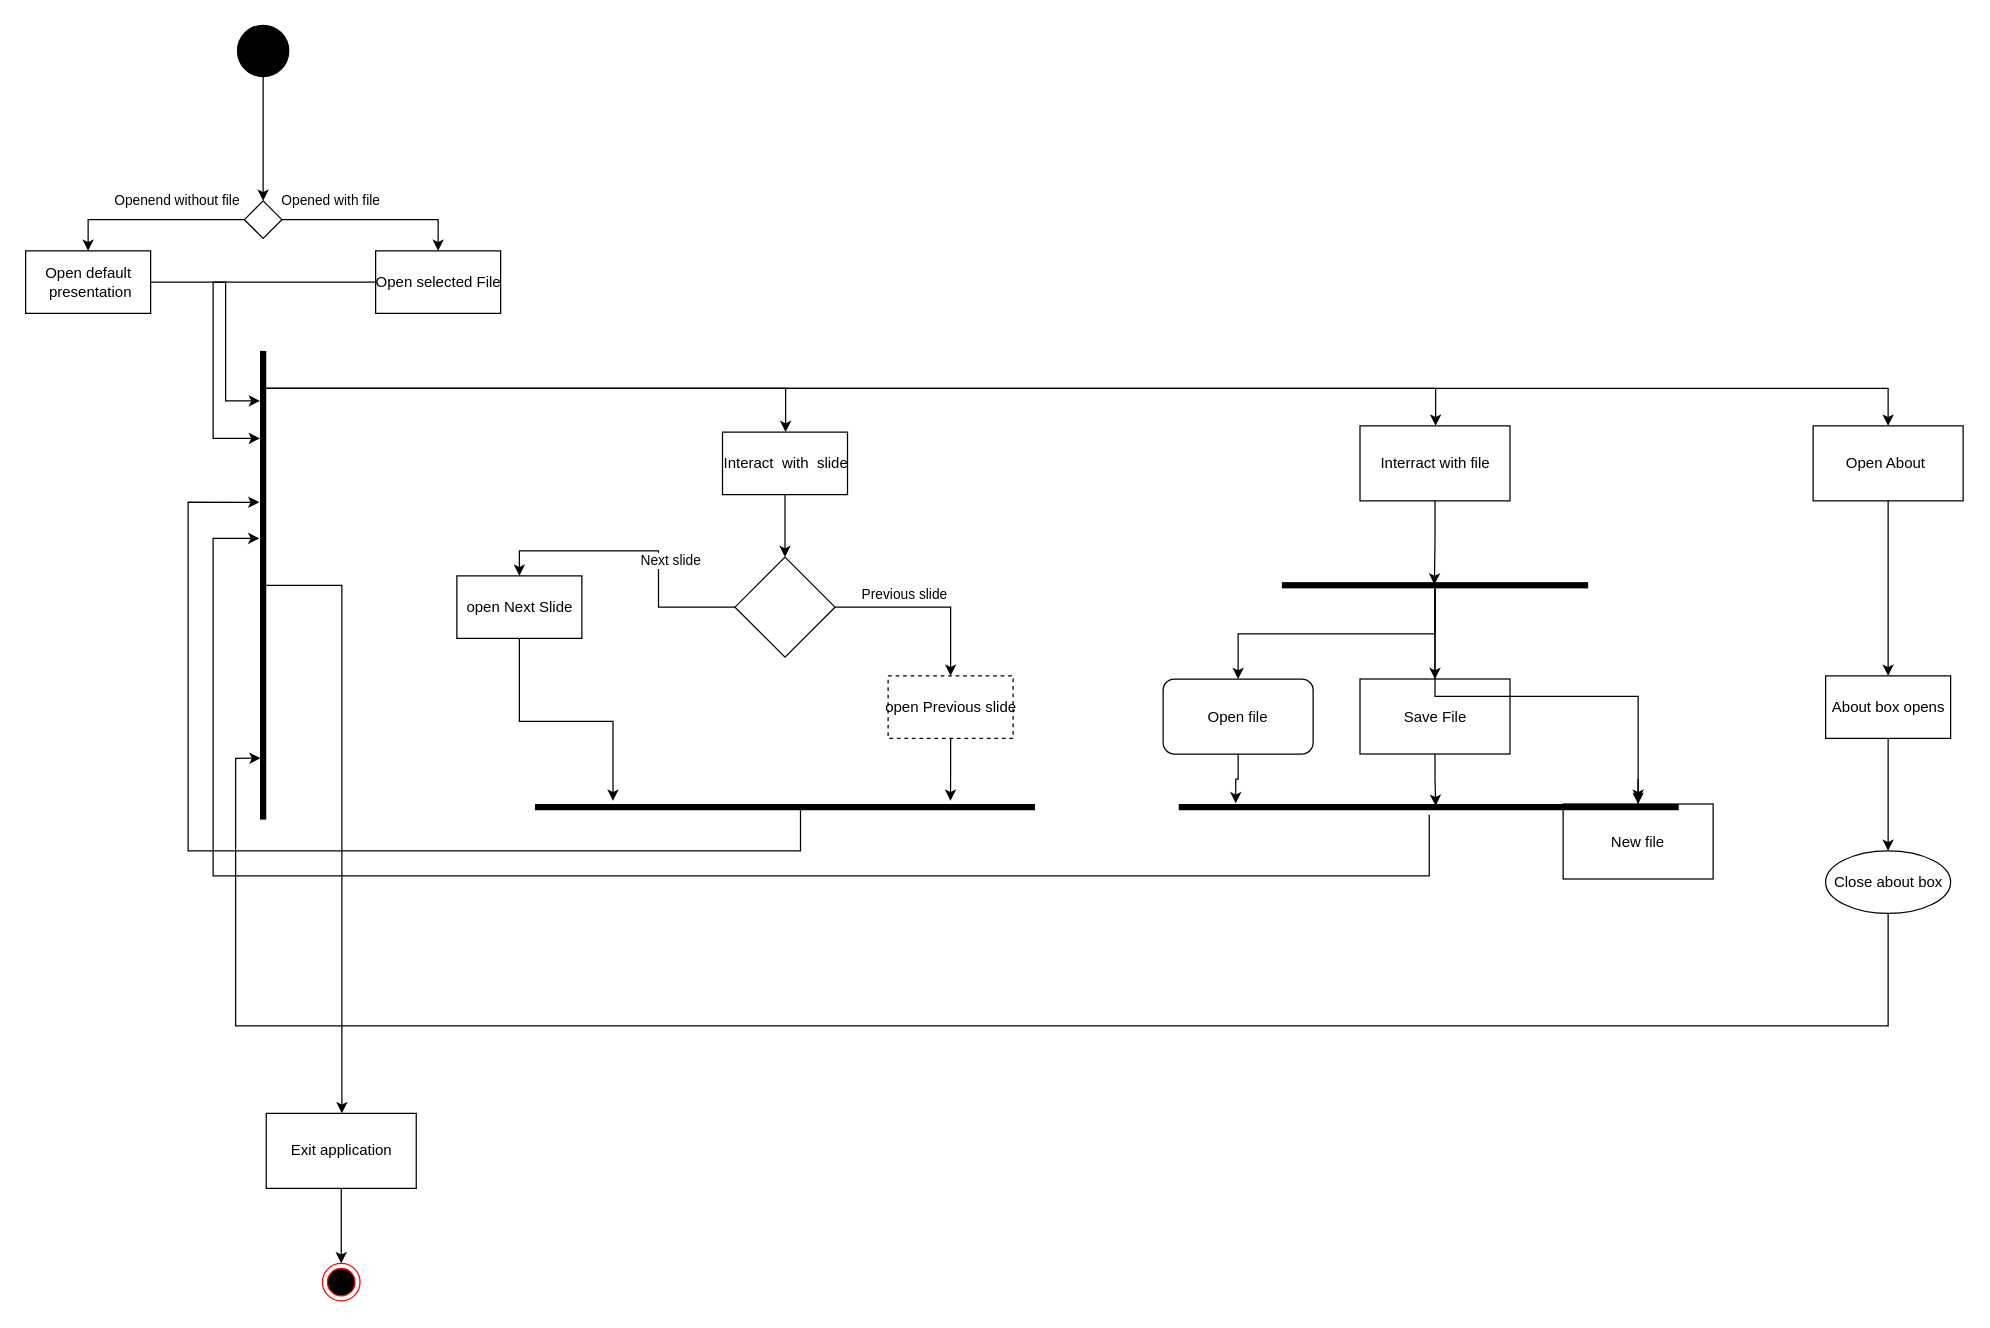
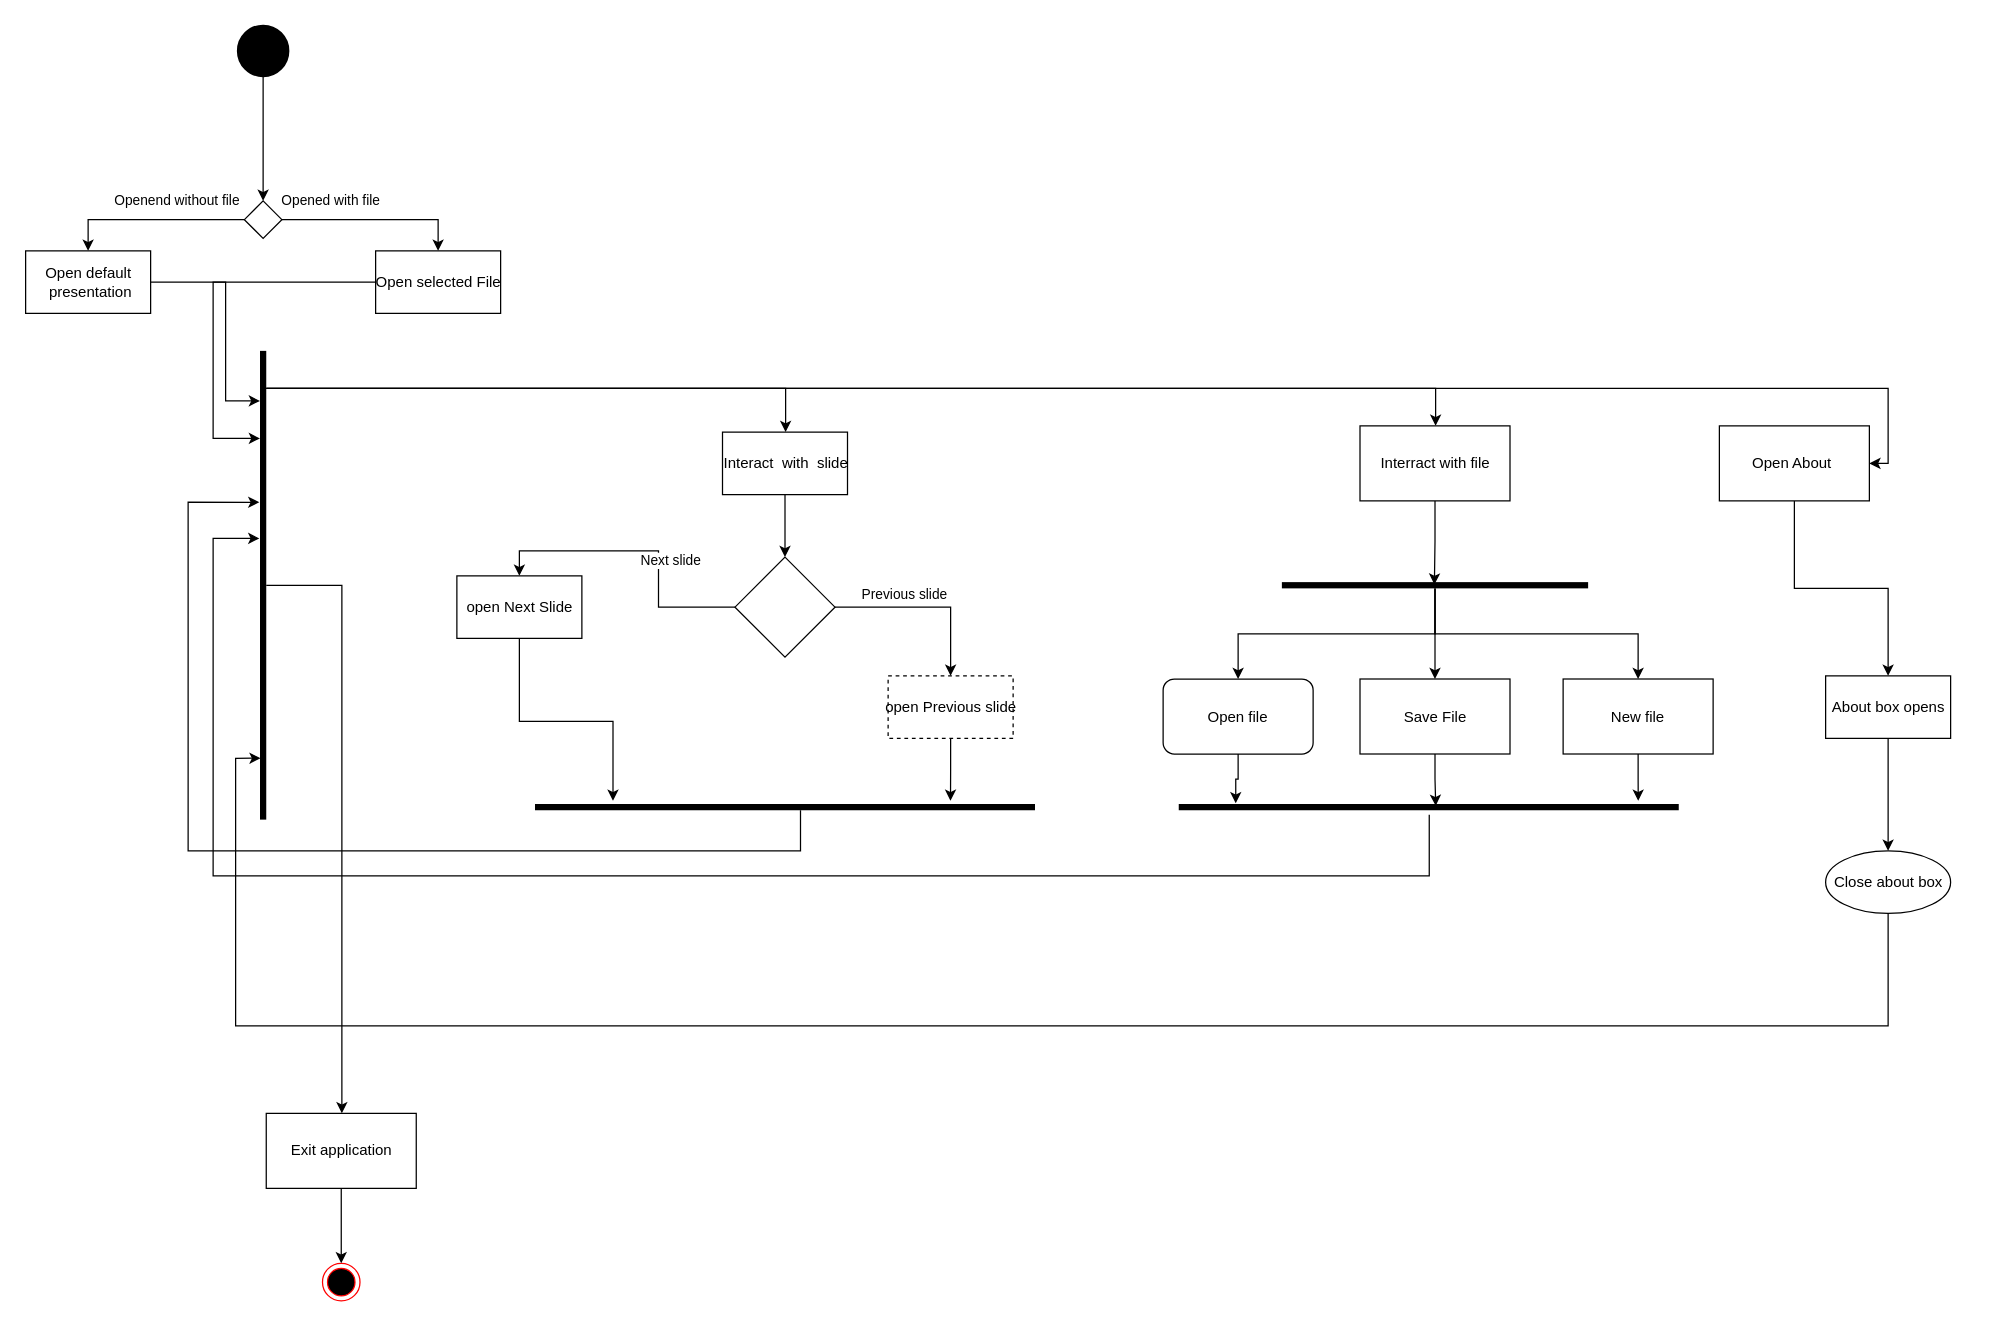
node "Open About": moved (1888, 463) -> (1794, 463)
node "New file": moved (1638, 841) -> (1638, 716)
